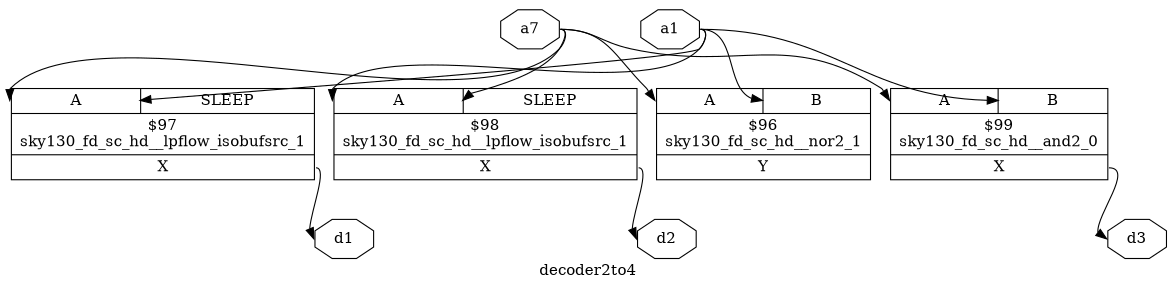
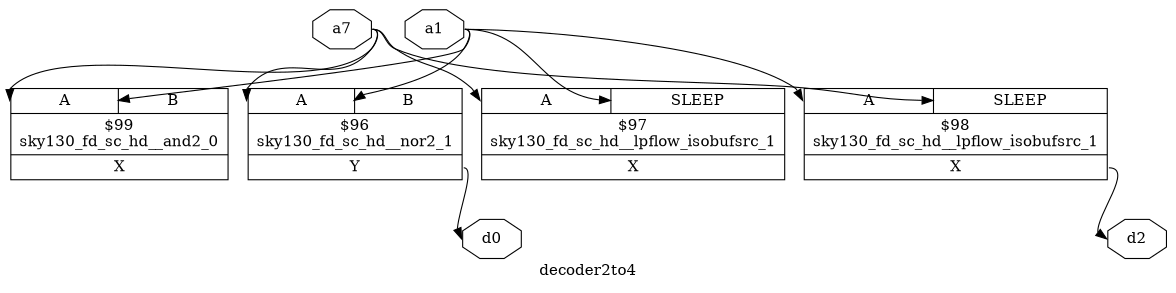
node "d1": removed
node "d0": added
node "d3": removed
